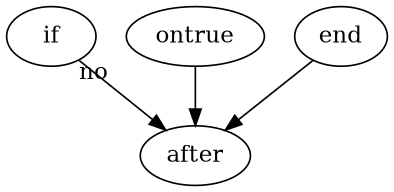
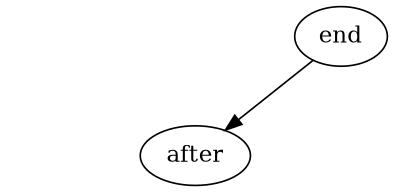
node "if": removed
node "ontrue": removed
